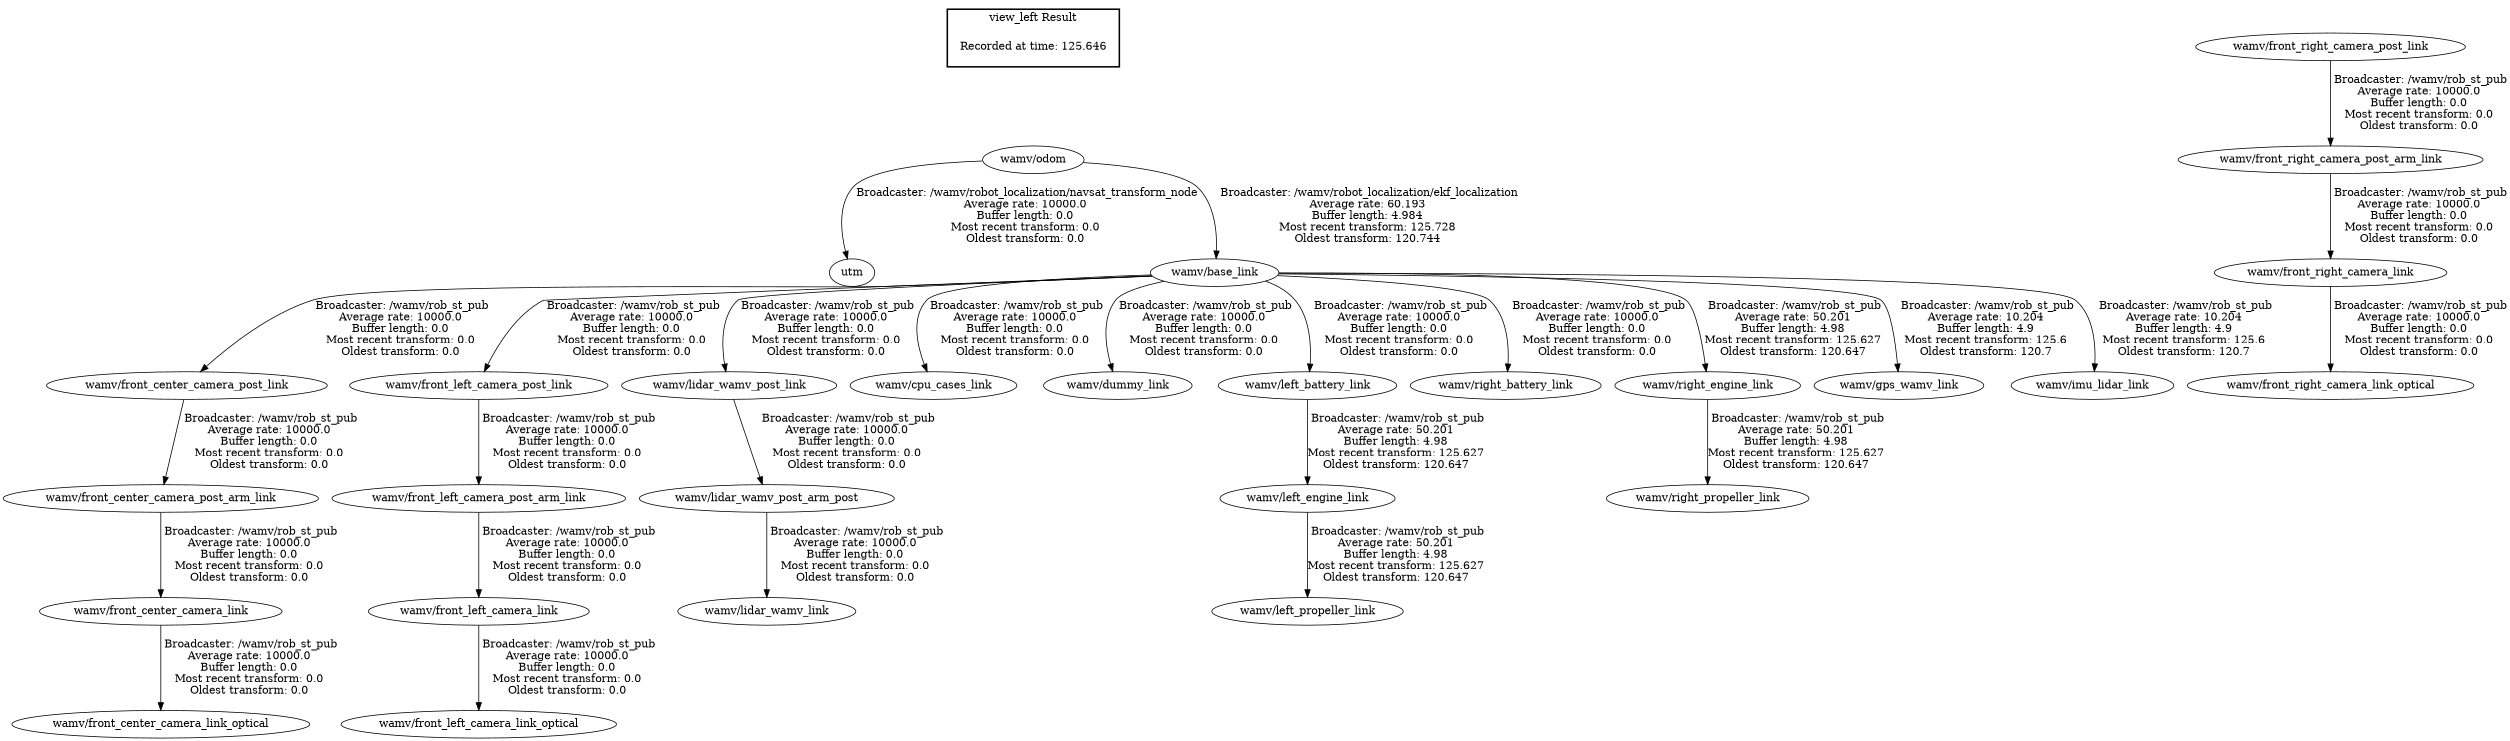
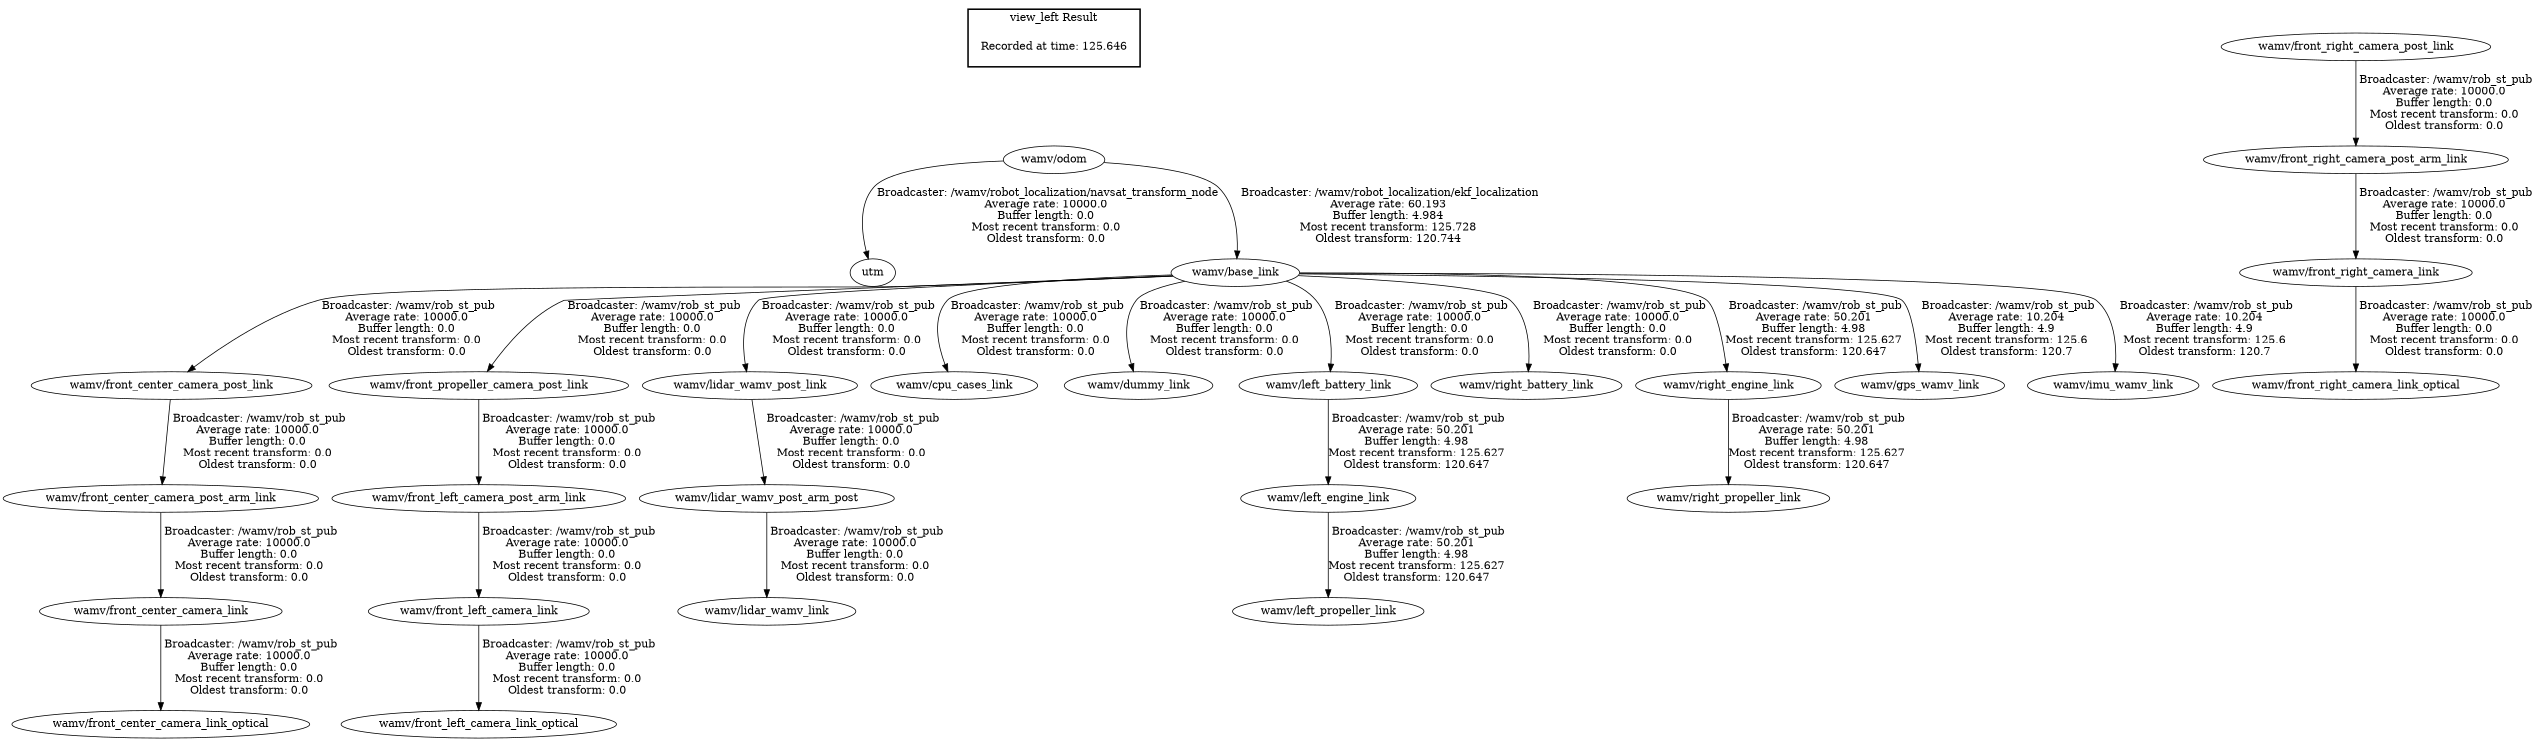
node "wamv/front_left_camera_post_link": label "wamv/front_left_camera_post_link" -> "wamv/front_propeller_camera_post_link"
node "wamv/imu_lidar_link": label "wamv/imu_lidar_link" -> "wamv/imu_wamv_link"
